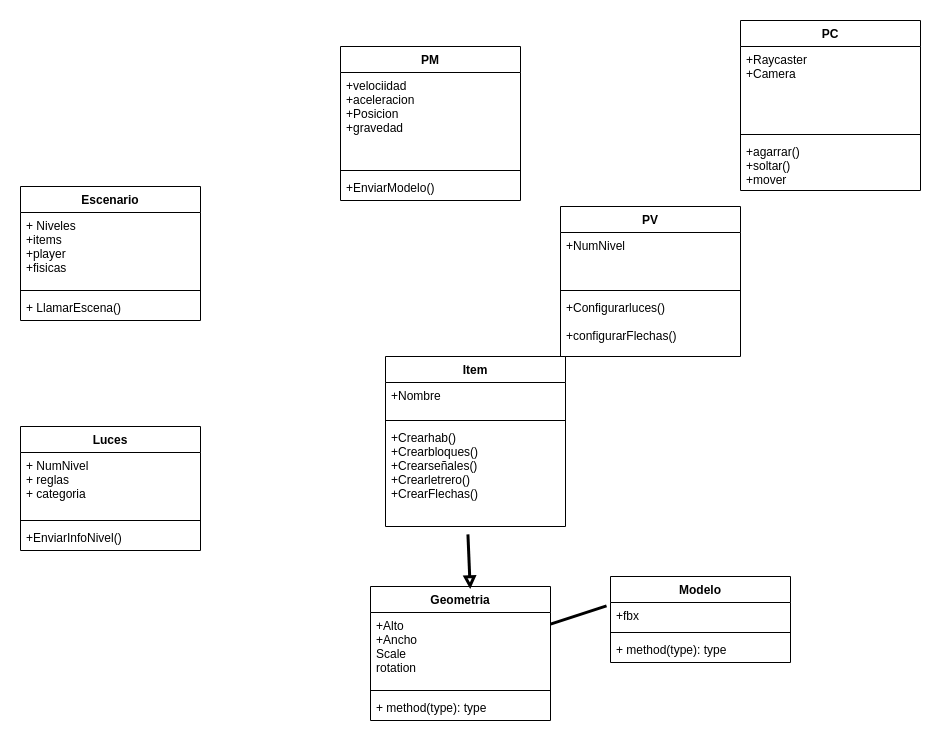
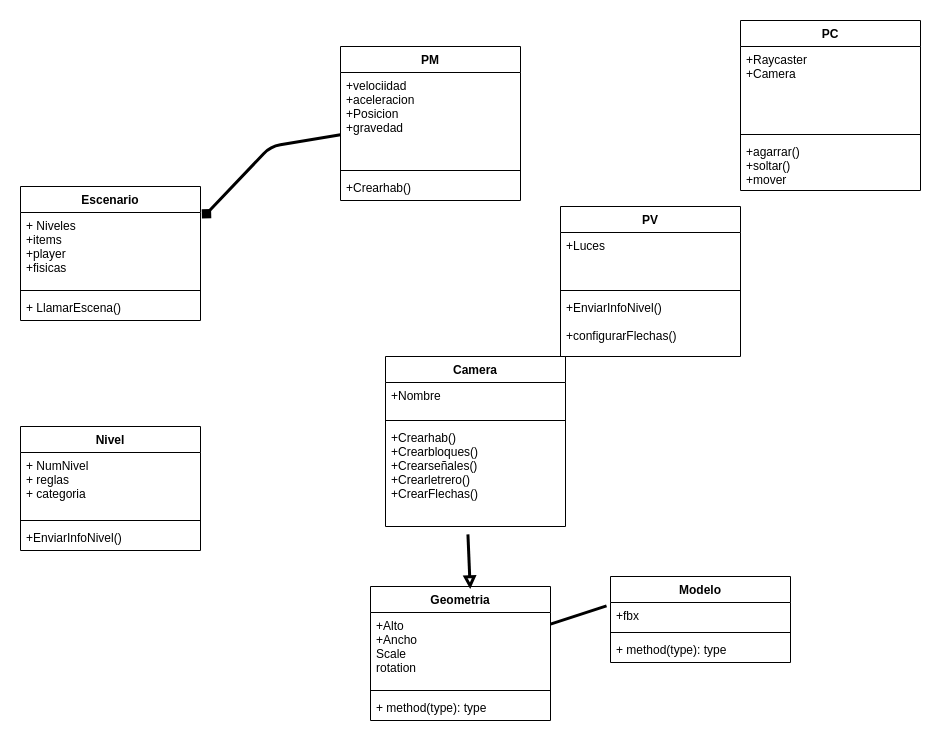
edge "+velociidad +aceleracion +Posicion +gravedad" -> "+ Niveles +items +player +fisicas": added
node "+EnviarModelo()": label "+EnviarModelo()" -> "+Crearhab()"
node "+NumNivel": label "+NumNivel" -> "+Luces"
node "+Configurarluces() +configurarFlechas()": label "+Configurarluces() +configurarFlechas()" -> "+EnviarInfoNivel() +configurarFlechas()"
node "Item": label "Item" -> "Camera"
node "Luces": label "Luces" -> "Nivel"
